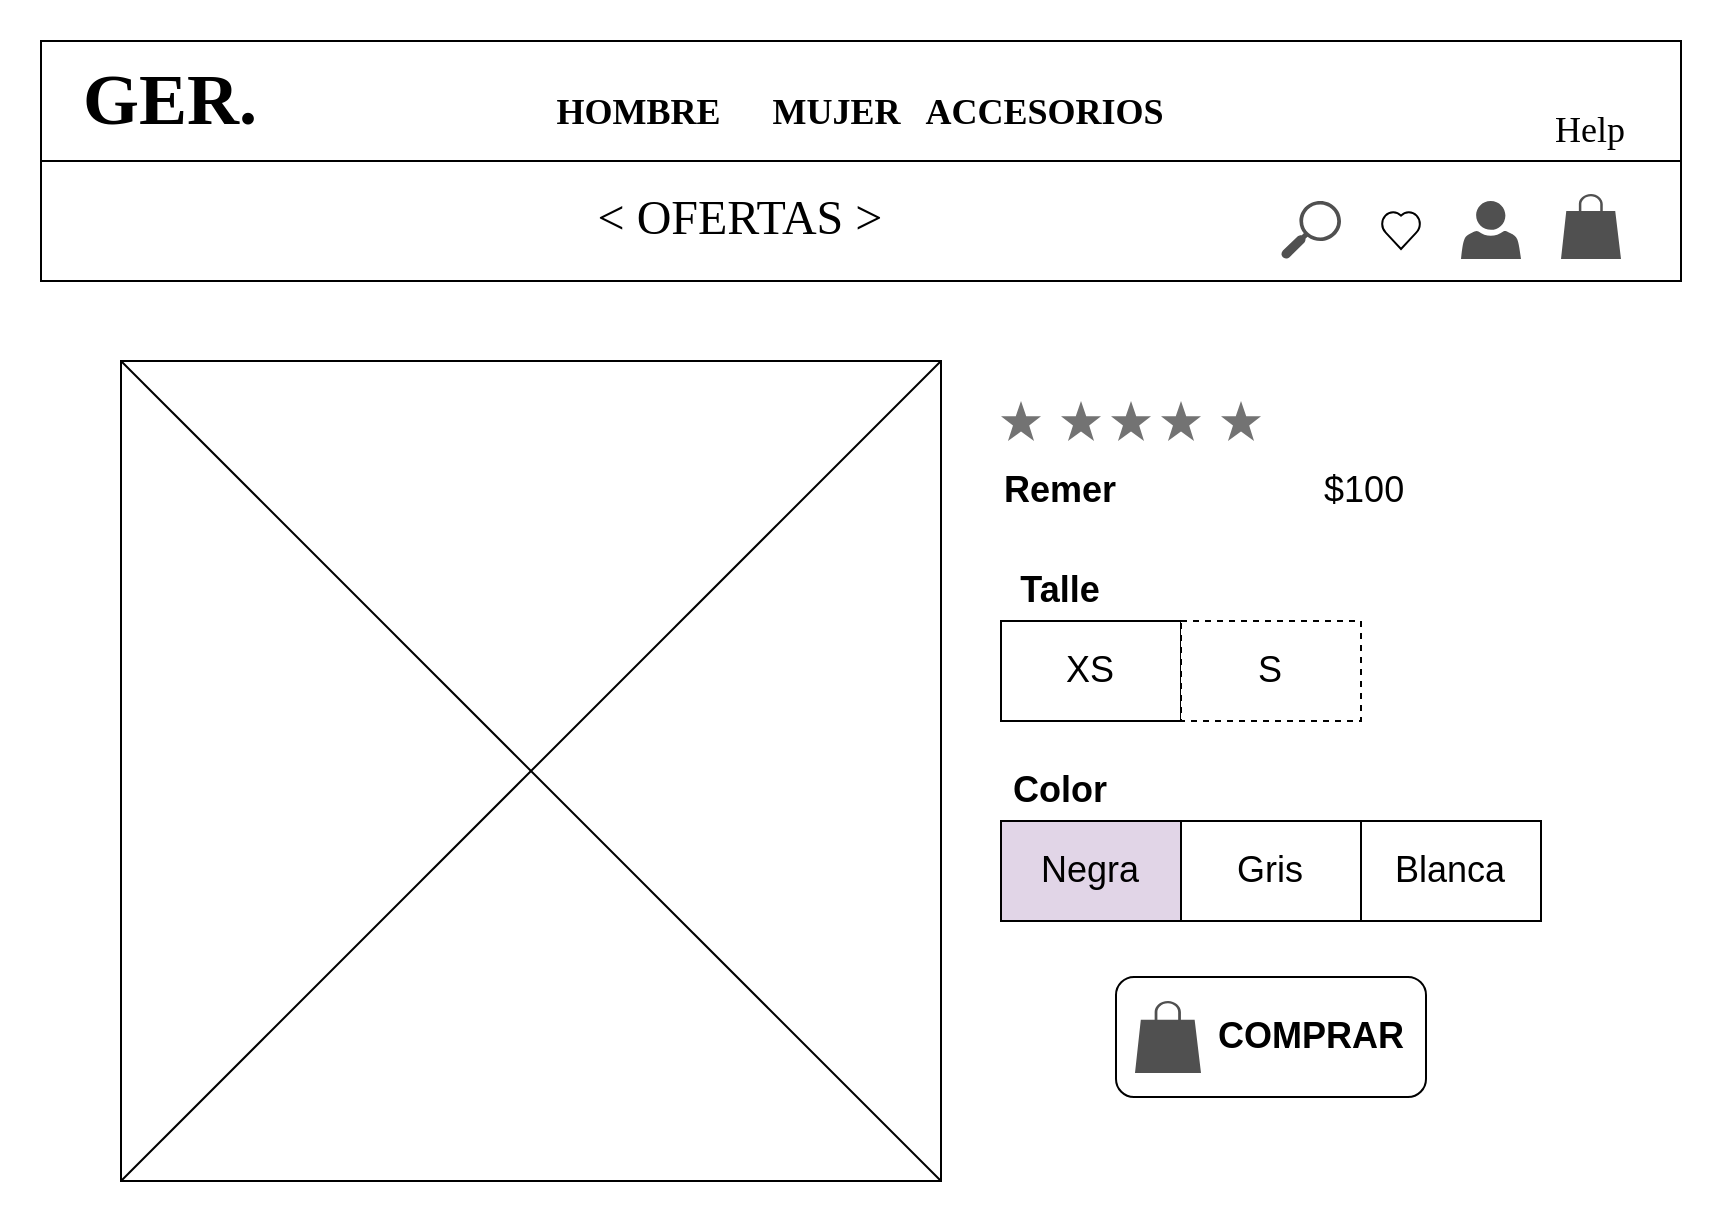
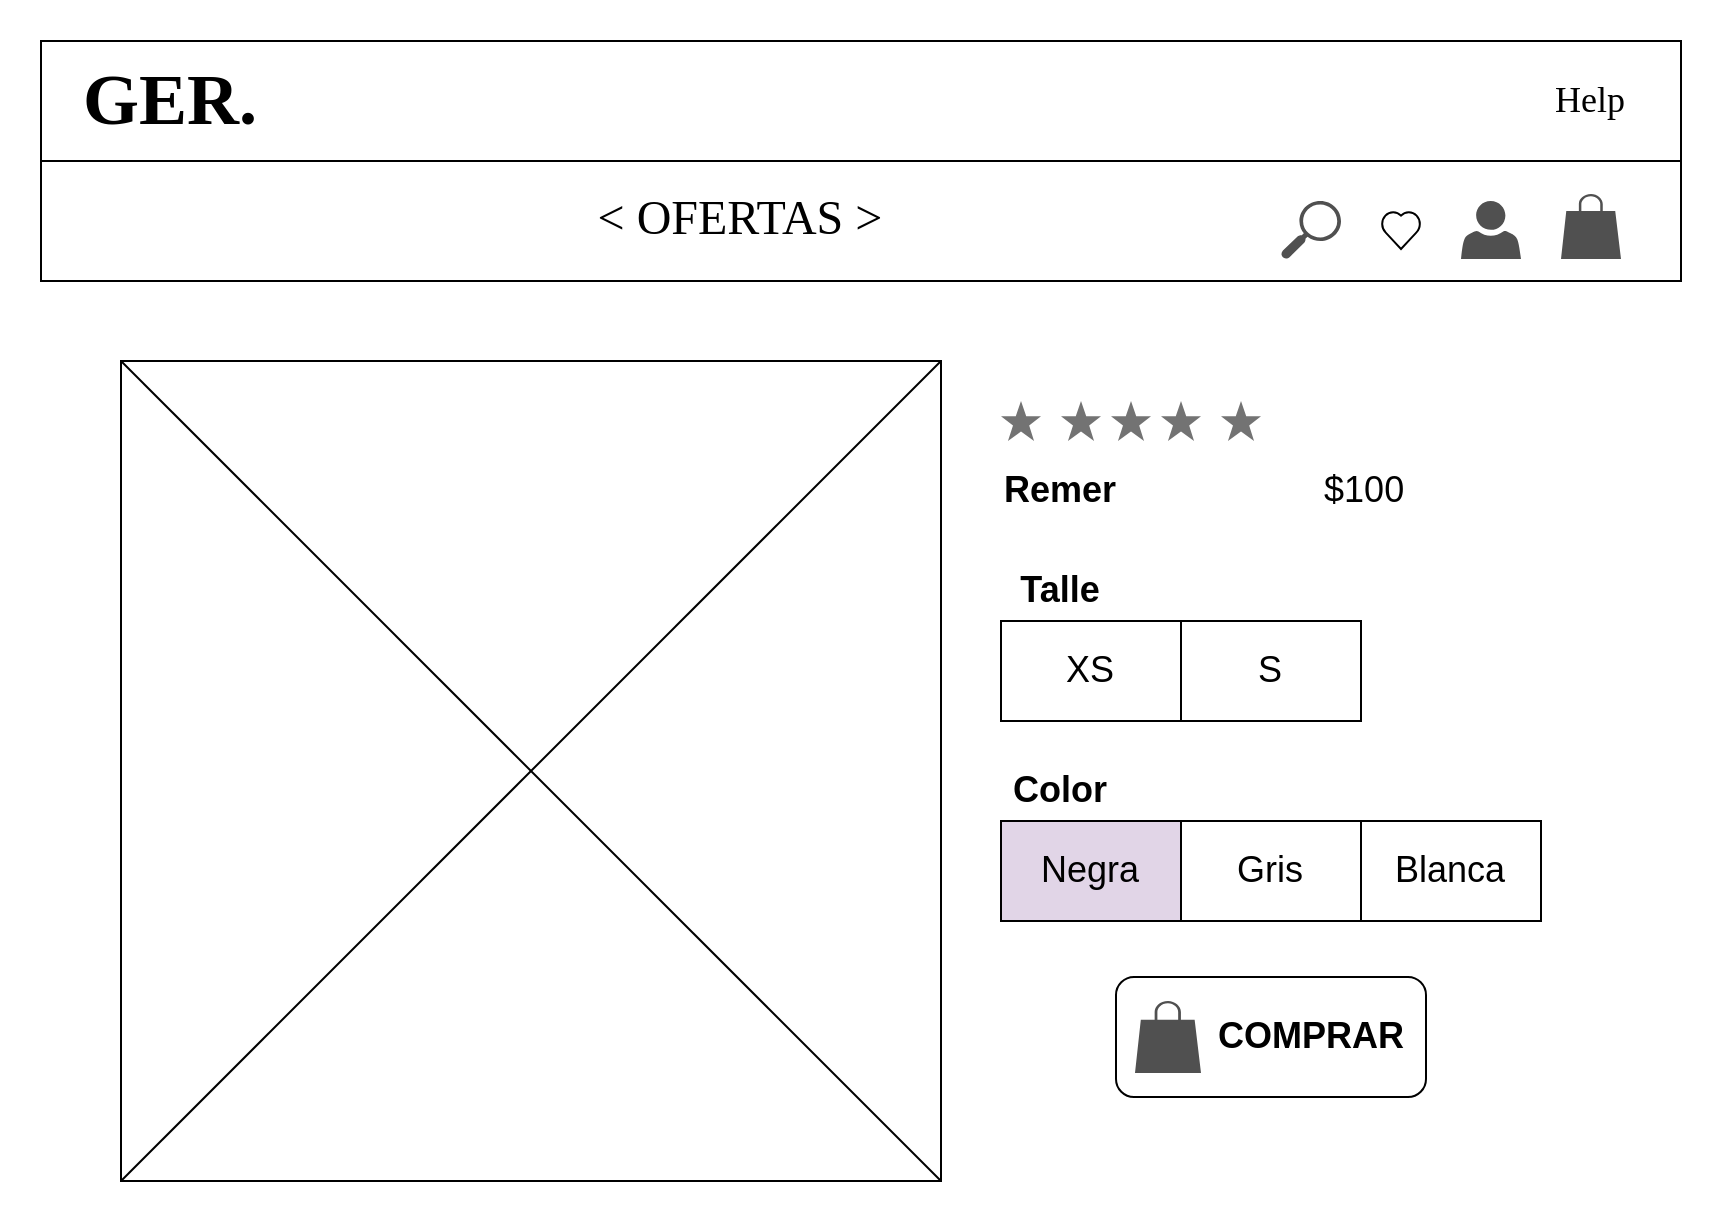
node "HOMBRE MUJER ACCESORIOS": removed
node "Help": moved (1591, 131) -> (1591, 101)
node "S": style dashed -> solid
